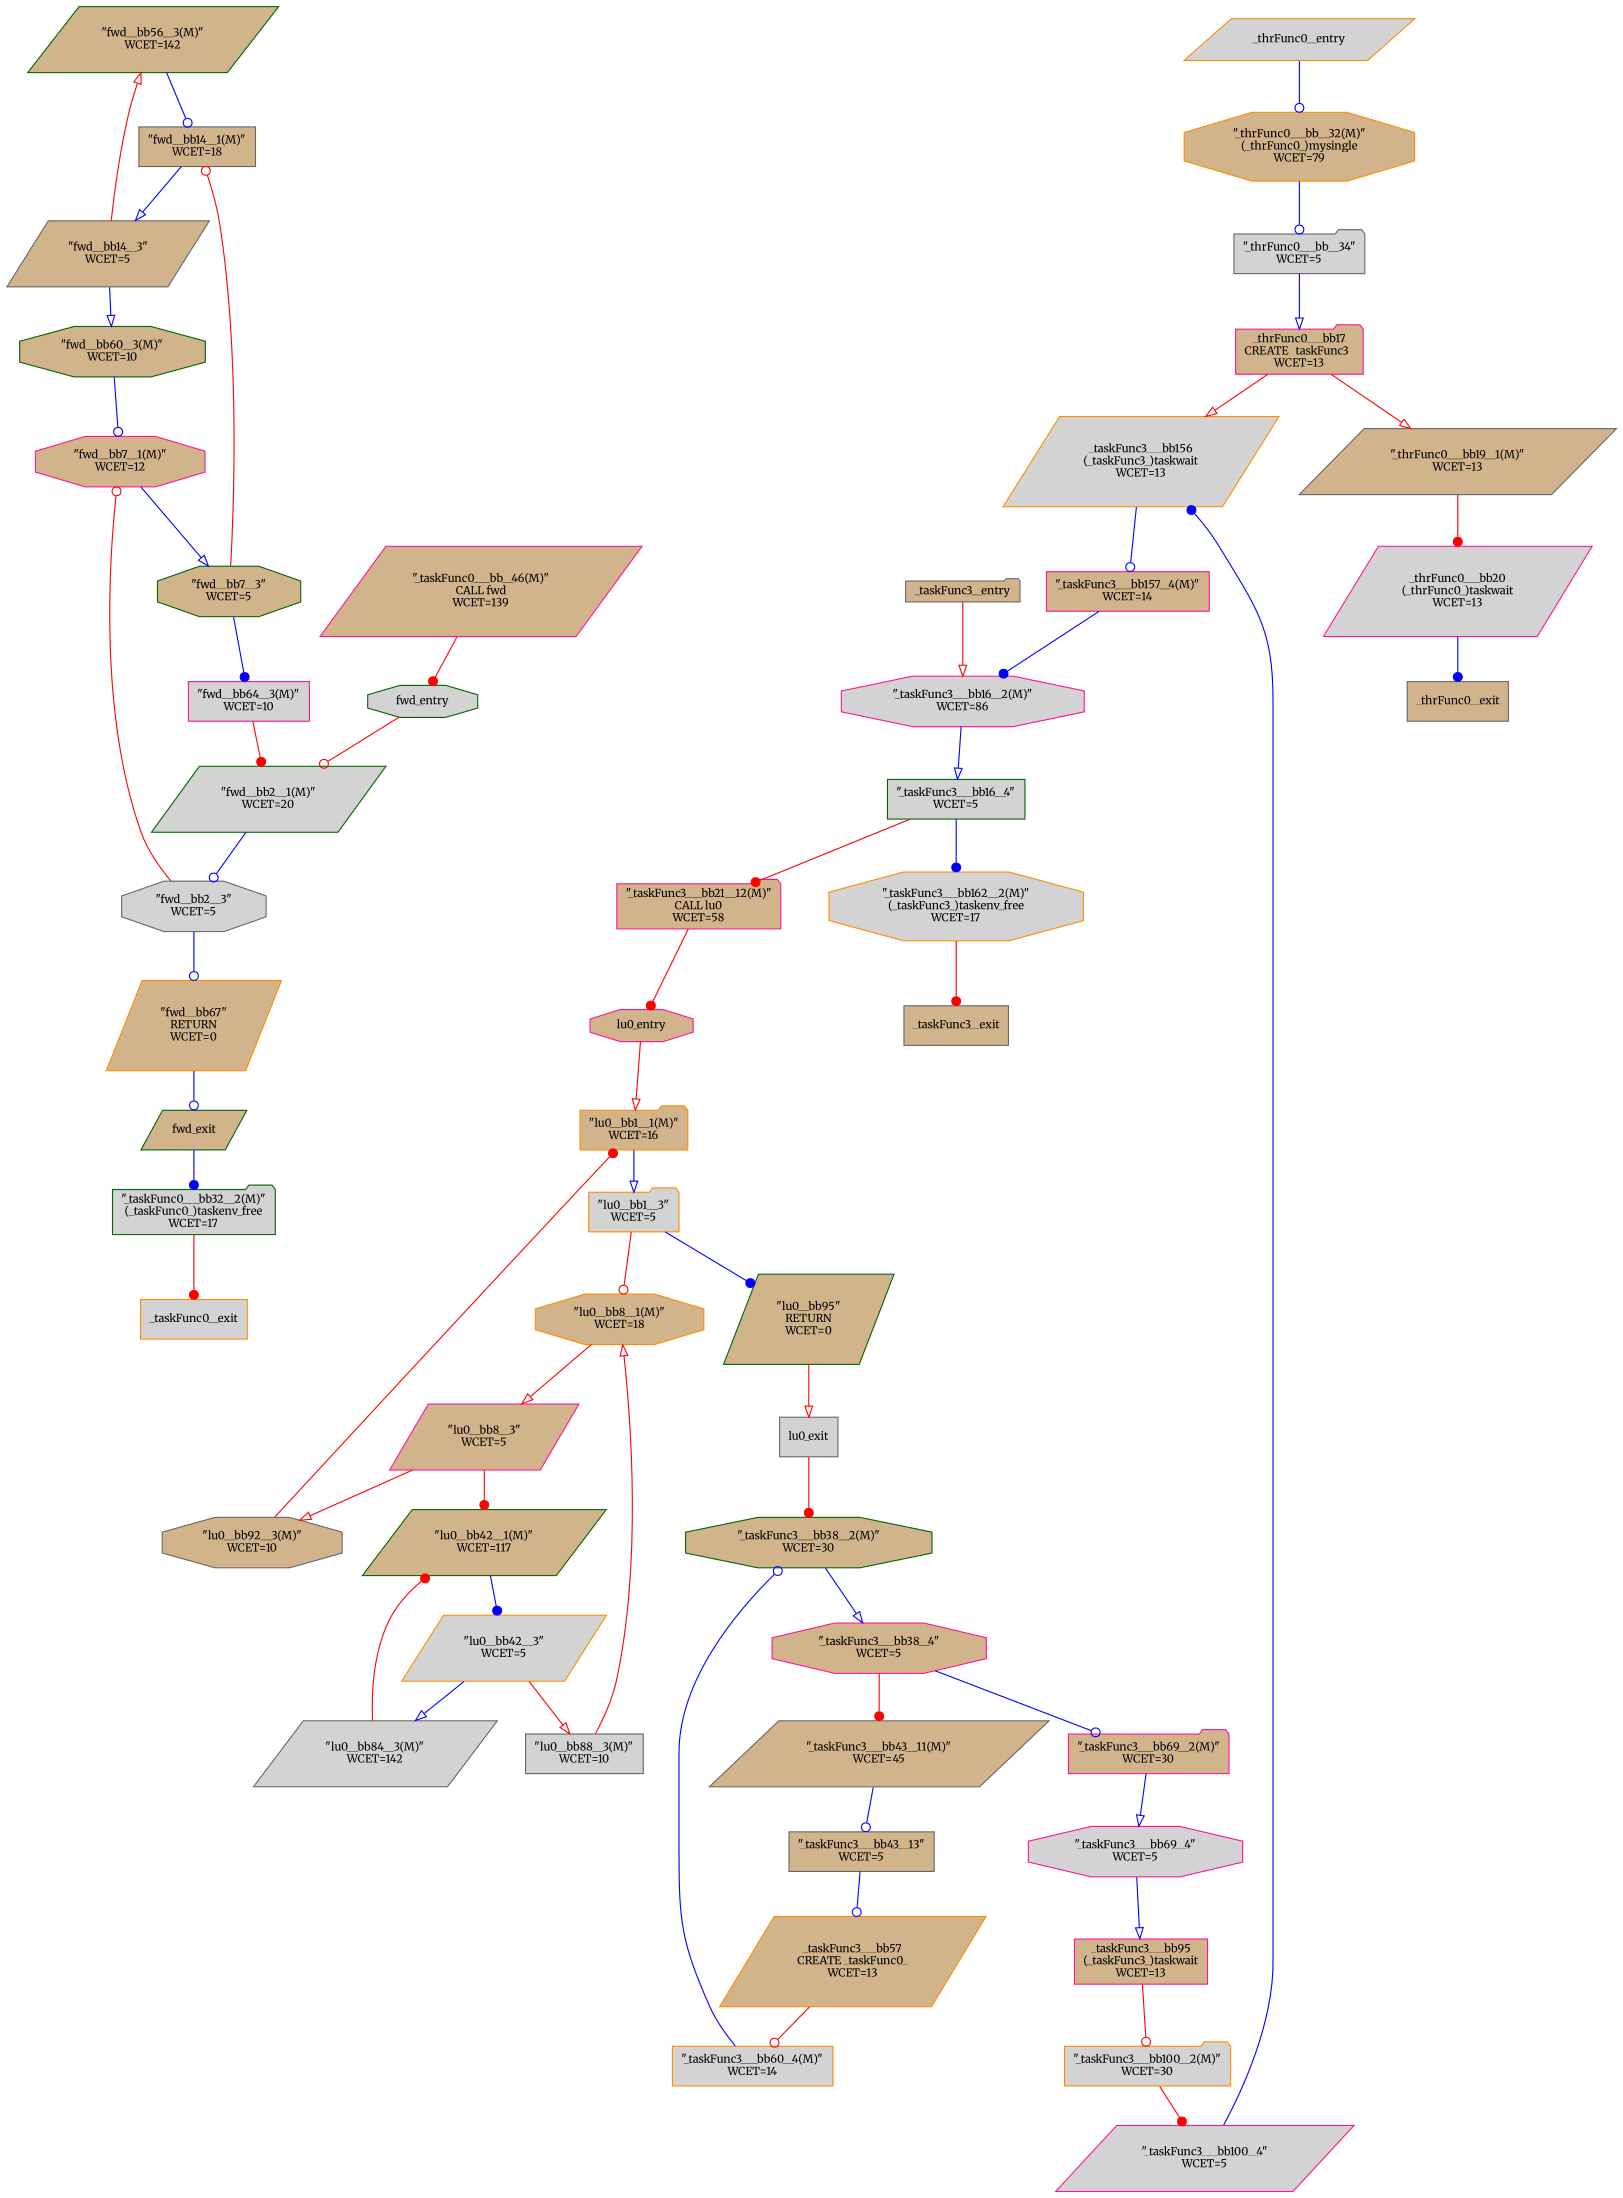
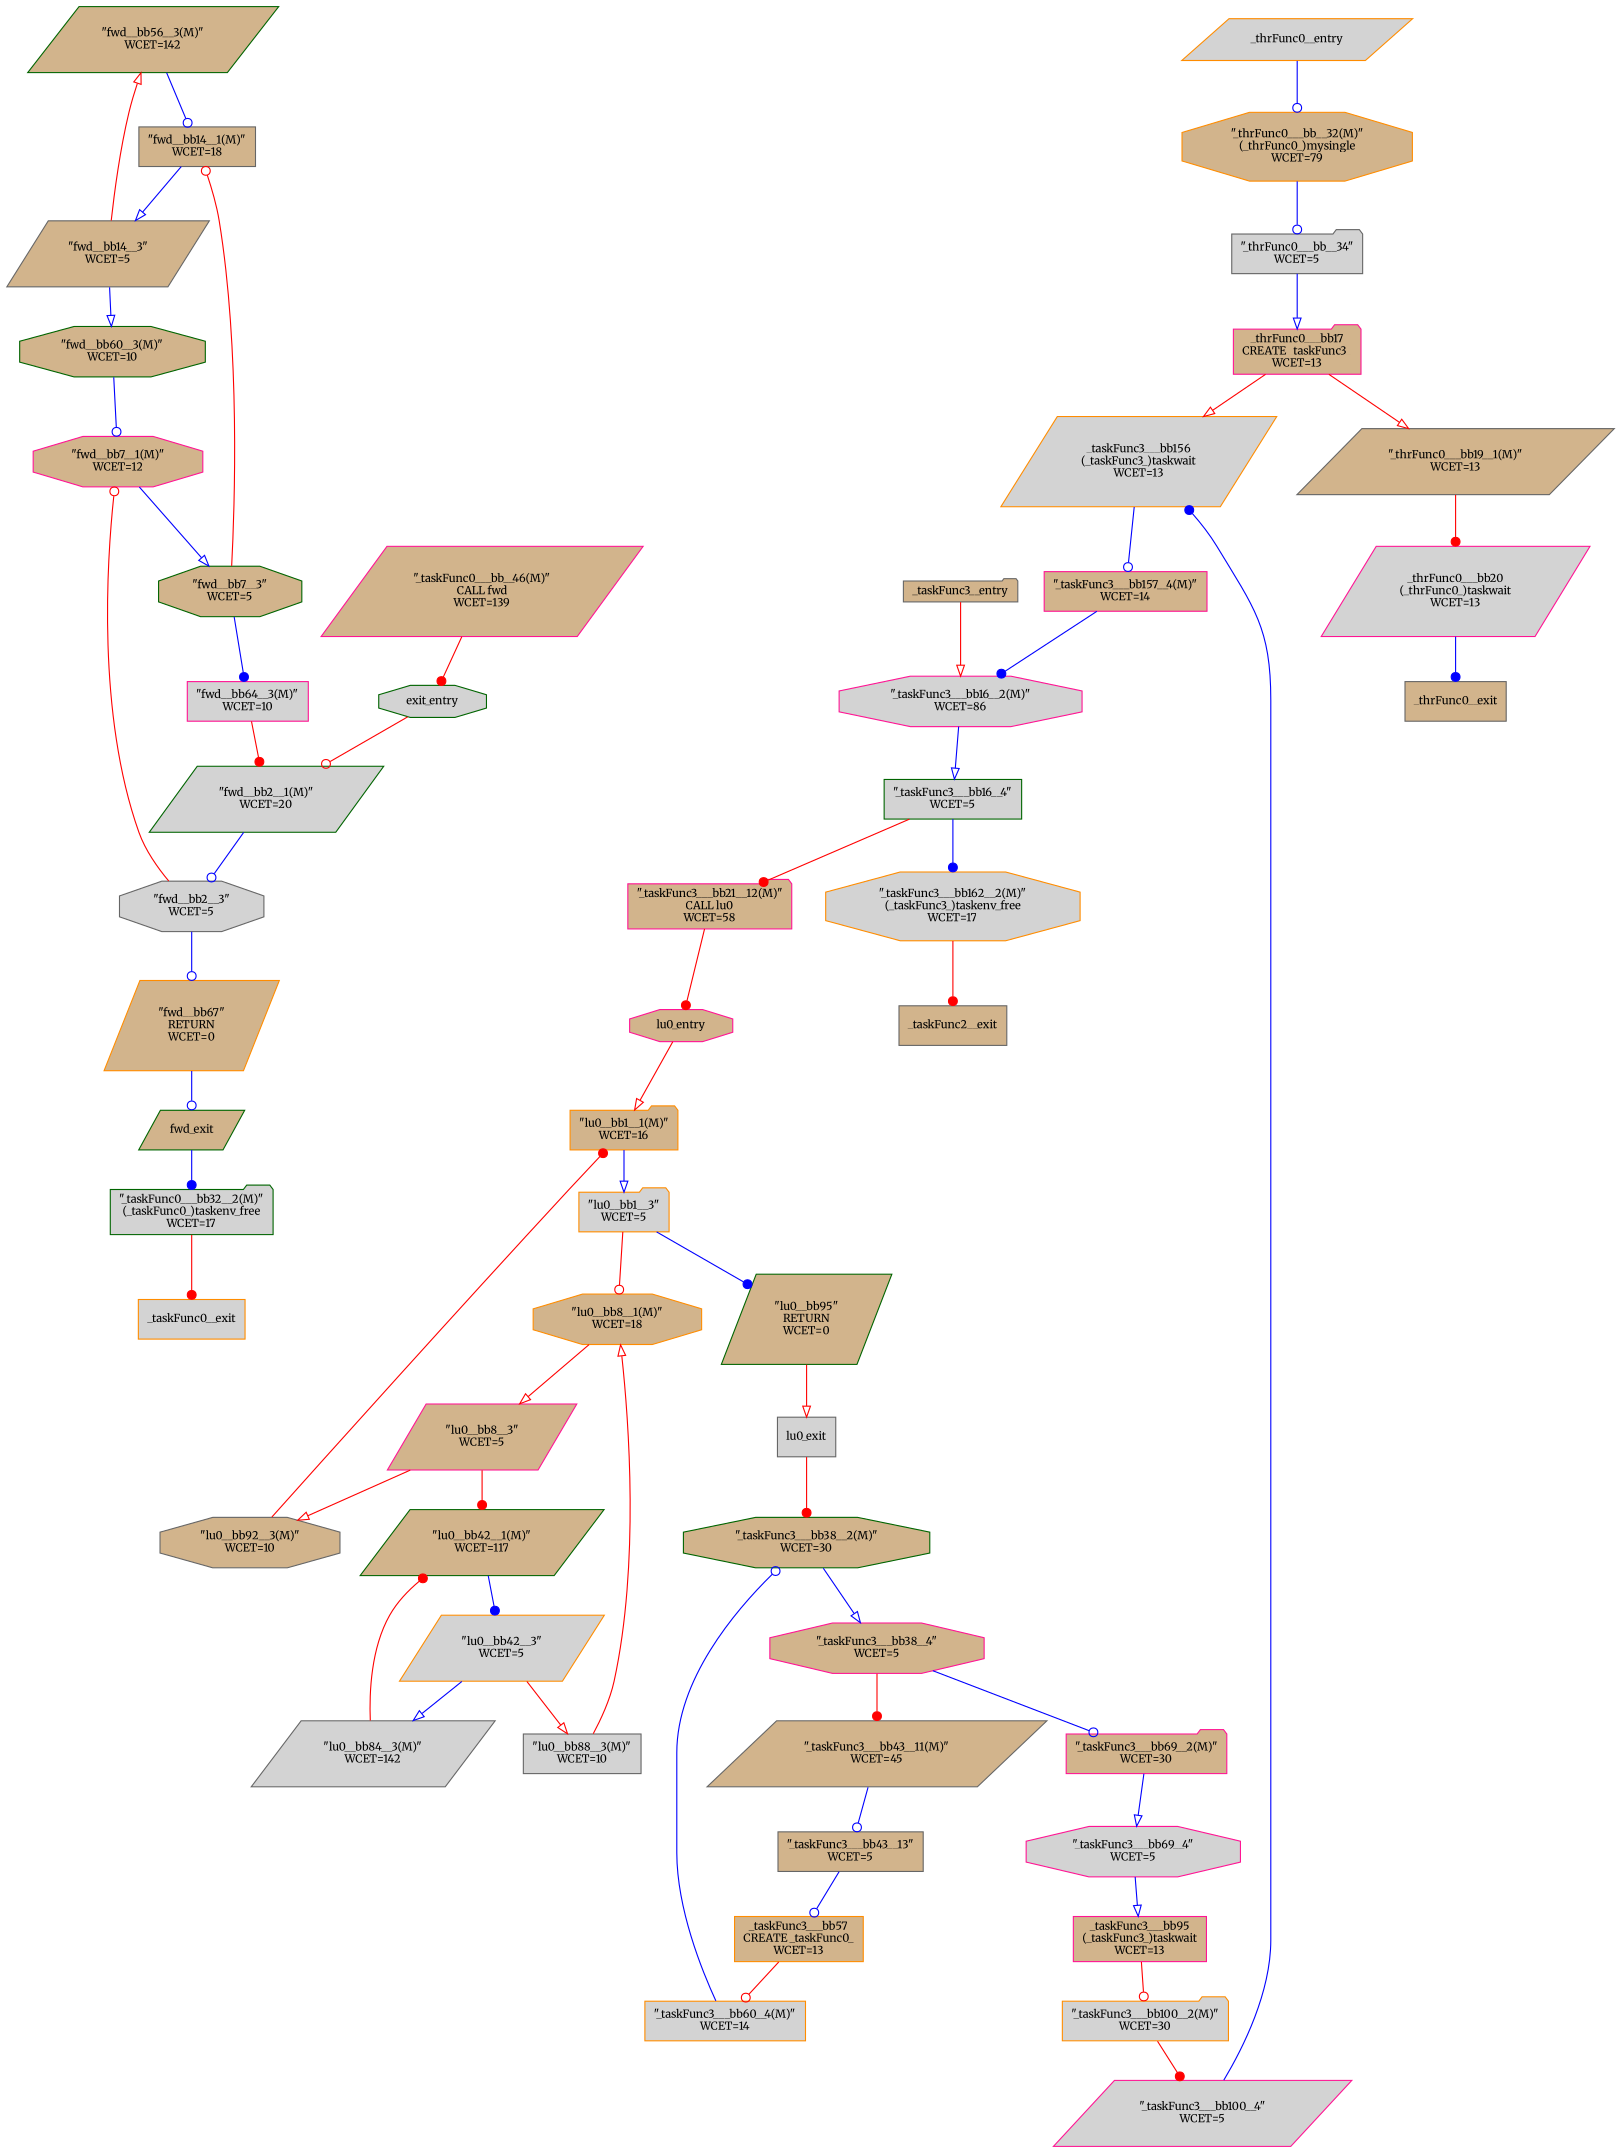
node "fwd_entry": label "fwd_entry" -> "exit_entry"
node "_taskFunc3__exit": label "_taskFunc3__exit" -> "_taskFunc2__exit"
node "_taskFunc3___bb57 CREATE _taskFunc0_ WCET=13": shape parallelogram -> box
